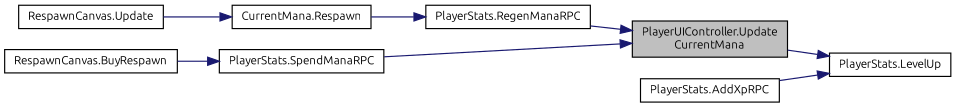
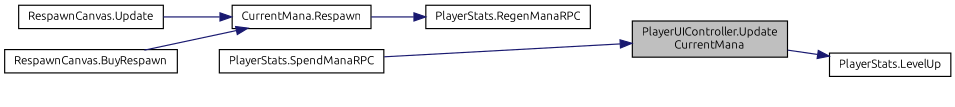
edge "PlayerStats.RegenManaRPC" -> "PlayerUIController.Update CurrentMana": removed
edge "RespawnCanvas.BuyRespawn" -> "PlayerStats.SpendManaRPC": now "RespawnCanvas.BuyRespawn" -> "CurrentMana.Respawn"
node "PlayerStats.AddXpRPC": removed
